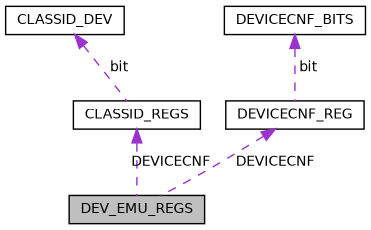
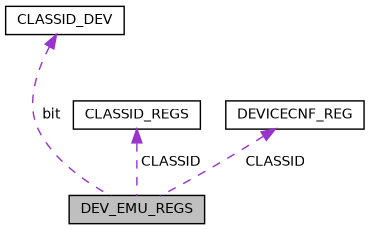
node "DEVICECNF_BITS": removed
edge "CLASSID_REGS" -> "CLASSID_DEV": now "DEV_EMU_REGS" -> "CLASSID_DEV"
edge "DEV_EMU_REGS" -> "CLASSID_REGS": label " DEVICECNF" -> " CLASSID"
edge "DEV_EMU_REGS" -> "DEVICECNF_REG": label " DEVICECNF" -> " CLASSID"
